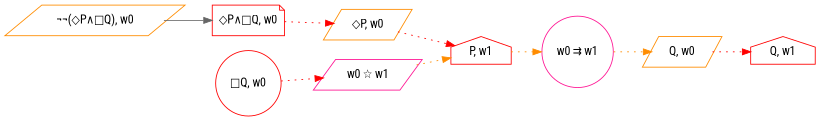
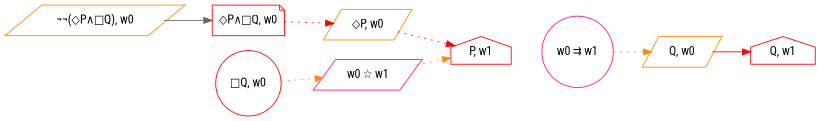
edge "P, w1" -> "w0 ⇉ w1": removed
edge "Q, w0" -> "Q, w1": style dotted -> solid
edge "□Q, w0" -> "w0 ☆ w1": color red -> darkorange
